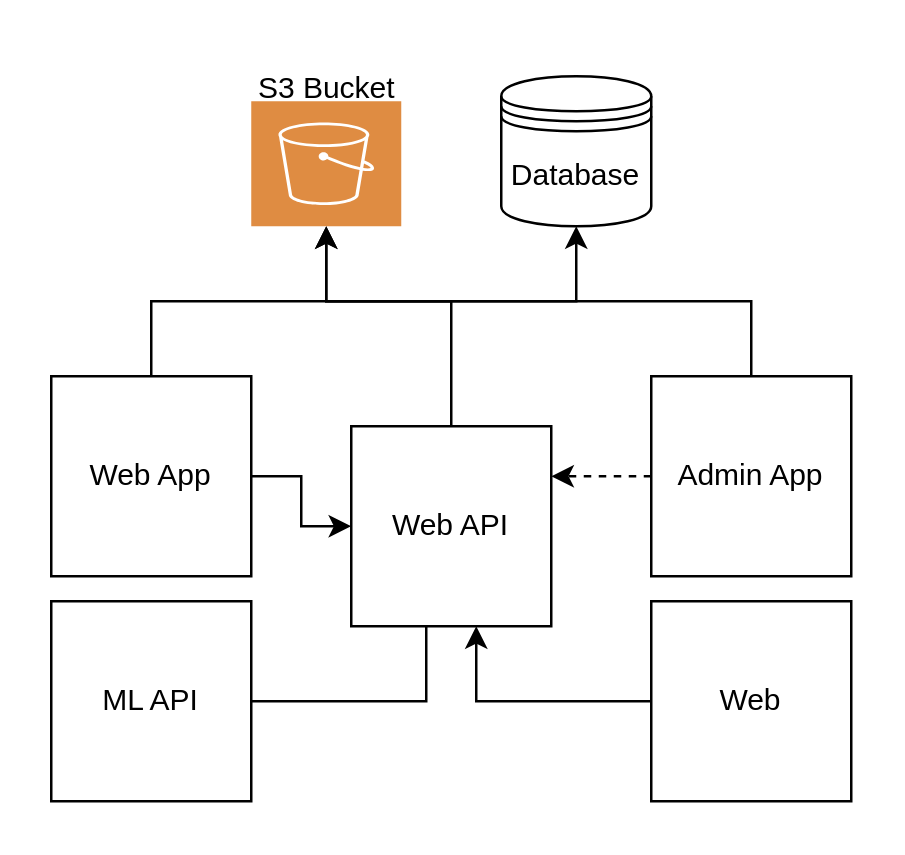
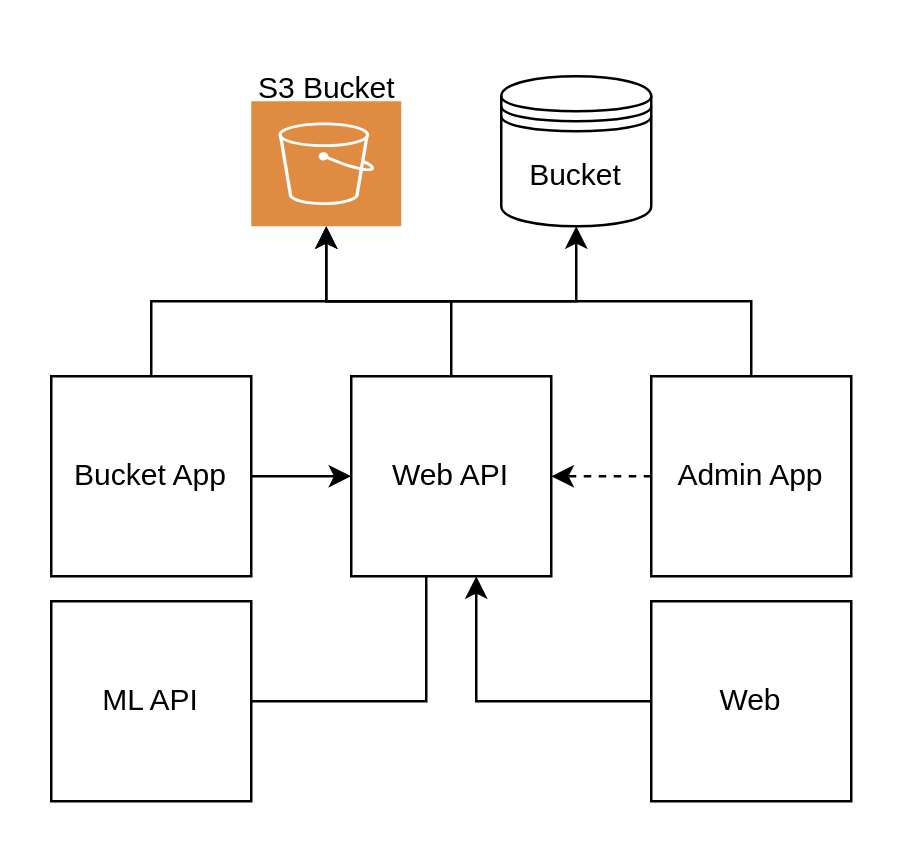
node "Database": label "Database" -> "Bucket"
node "Web App": label "Web App" -> "Bucket App"
node "Web API": moved (451, 526) -> (451, 476)
